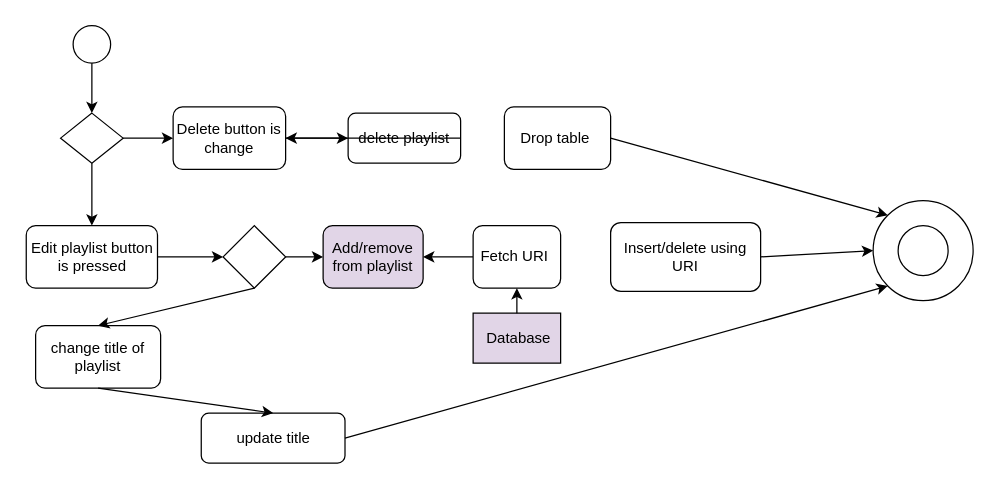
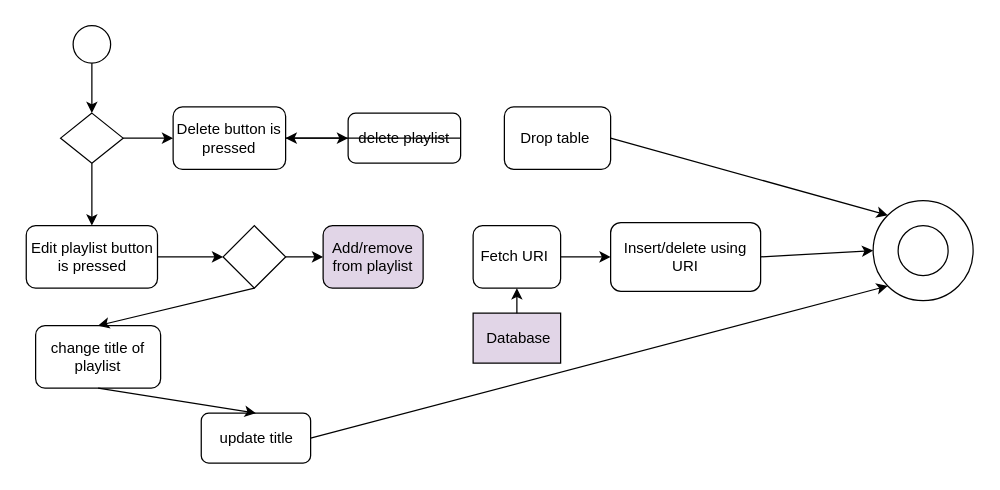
node "Delete button is change": label "Delete button is change" -> "Delete button is pressed"
edge "Fetch URI" -> "Add/remove from playlist": now "Fetch URI" -> "Insert/delete using URI"
node "update title": size 144x50 -> 109x50
